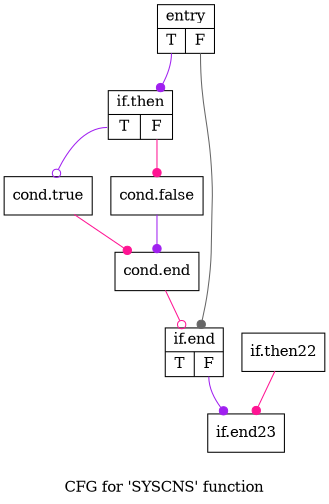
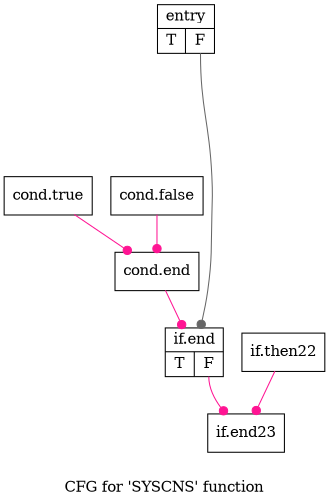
node "if.then": removed
edge "cond.false" -> "cond.end": color purple -> deeppink
edge "cond.end" -> "if.end": arrowhead odot -> dot
edge "if.end" -> "if.end23": color purple -> deeppink
